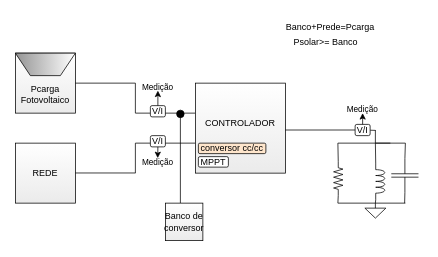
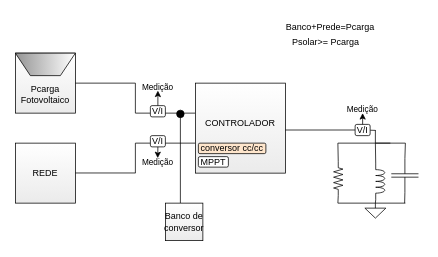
node "Psolar>= Banco": label "Psolar>= Banco" -> "Psolar>= Pcarga"
